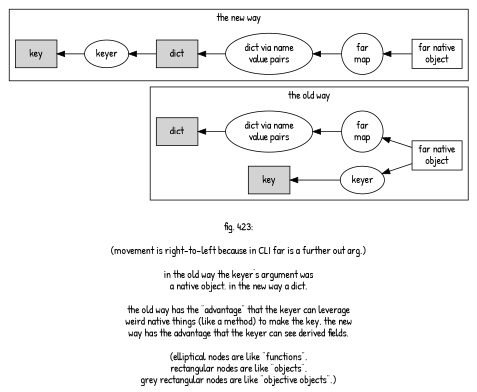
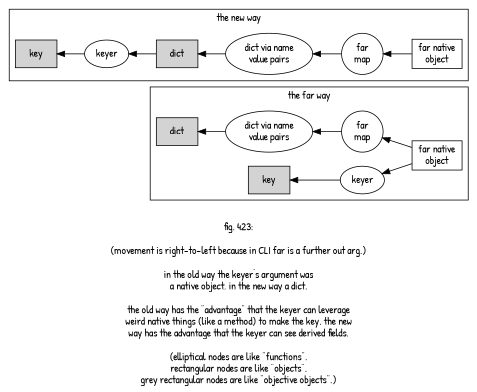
cluster "the old way": label "the old way" -> "the far way"
